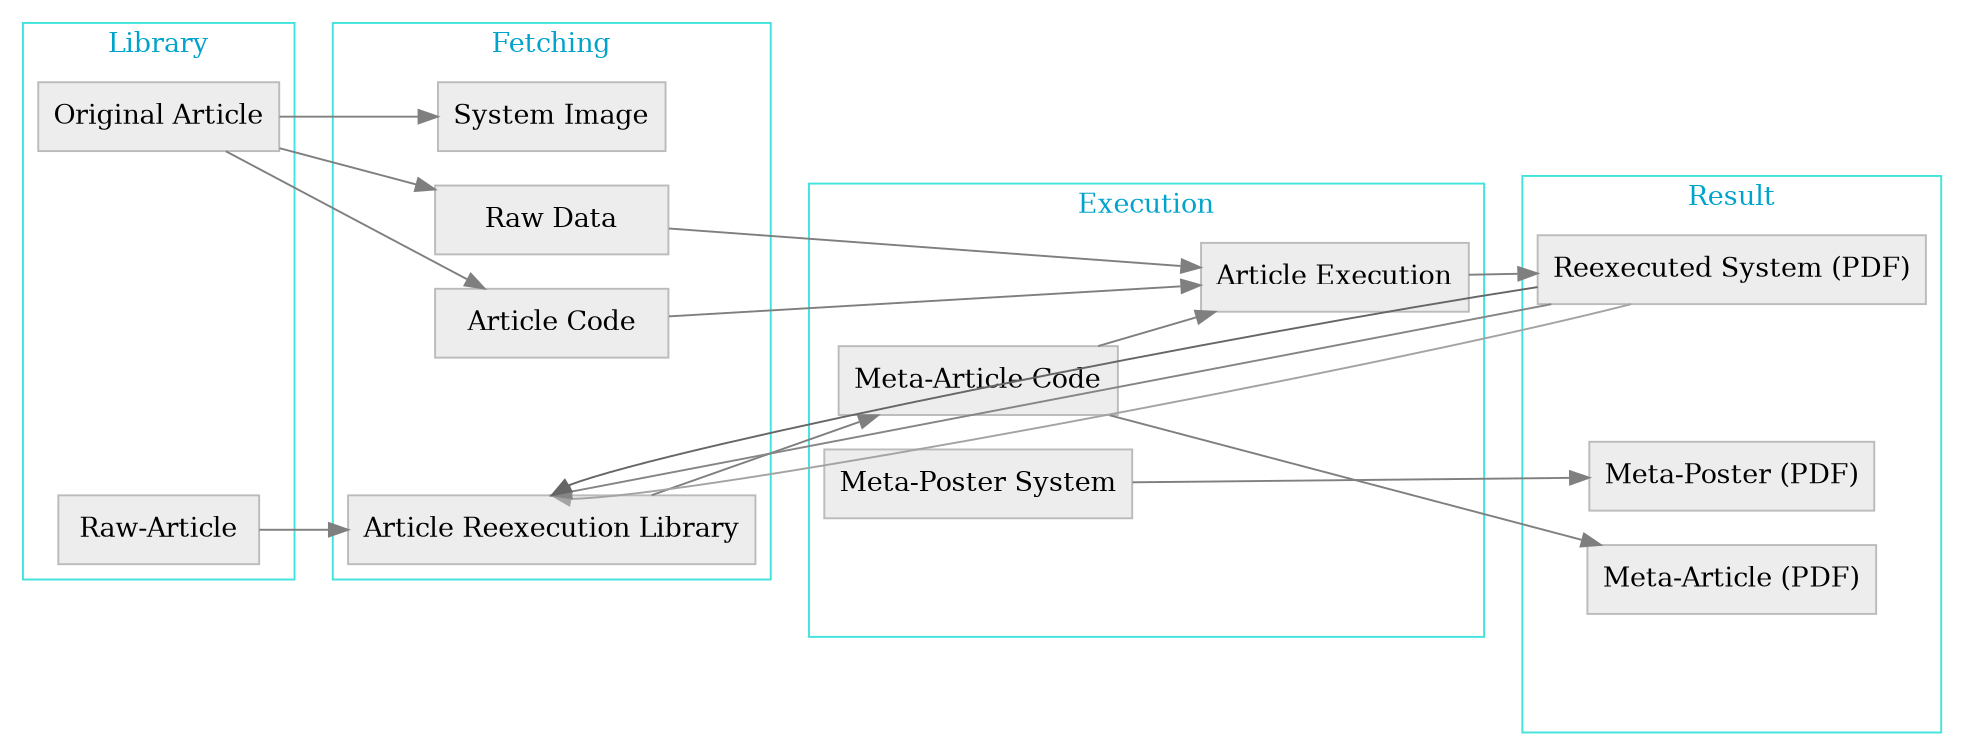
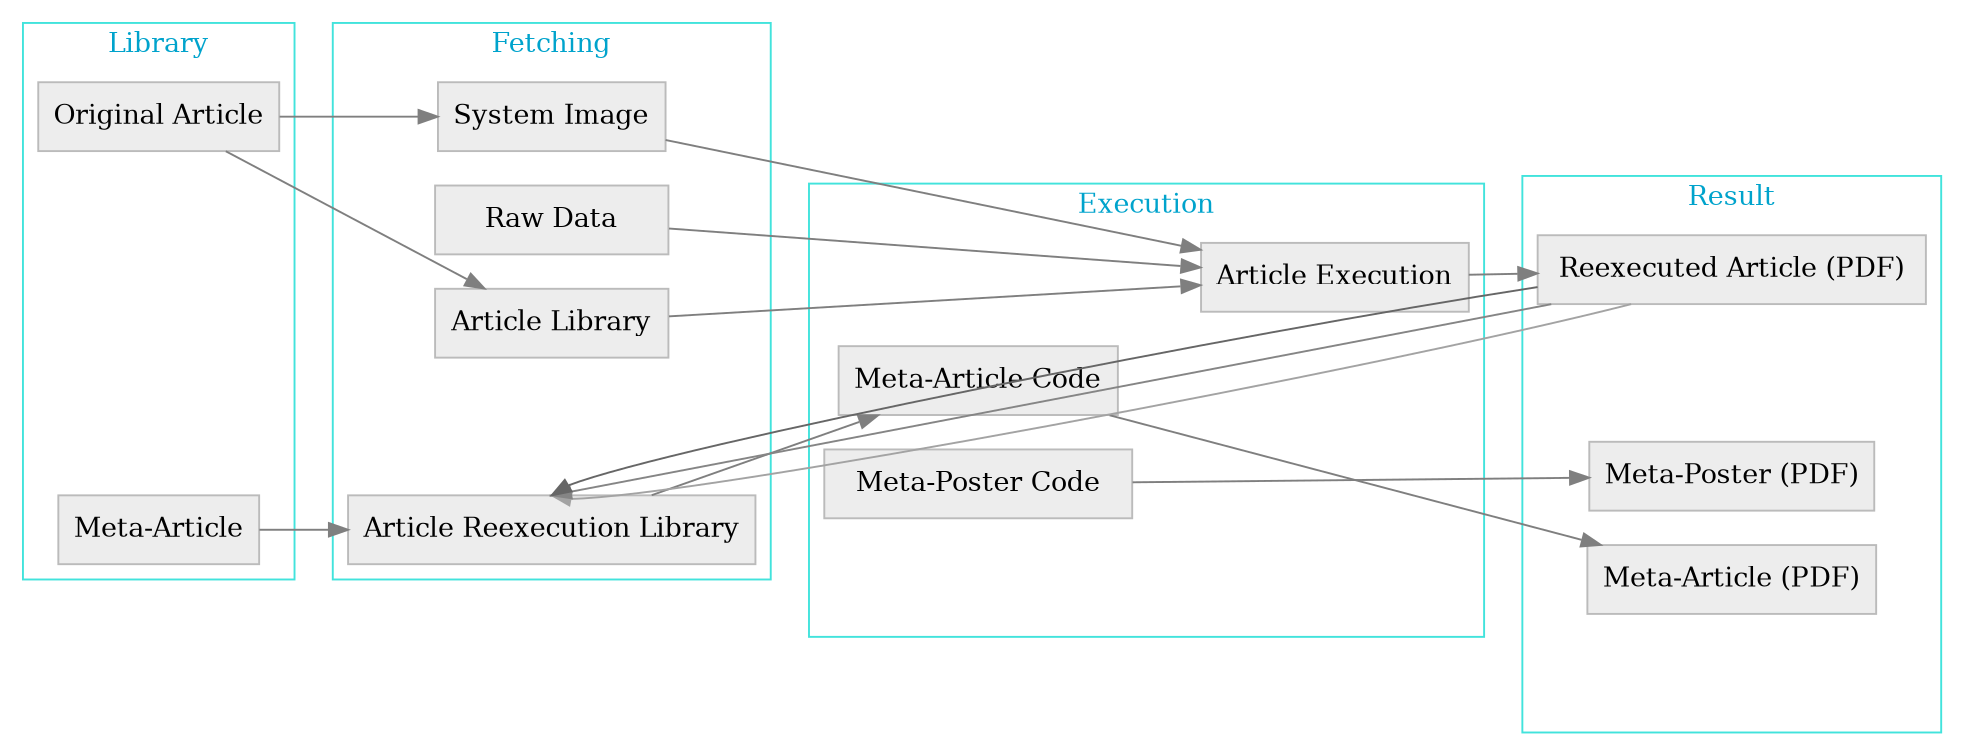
edge "Original Article" -> "Raw Data": removed
node "Reexecuted System (PDF)": label "Reexecuted System (PDF)" -> "Reexecuted Article (PDF)"
node "Article Code": label "Article Code" -> "Article Library"
edge "Meta-Article Code" -> "Article Execution": now "System Image" -> "Article Execution"
node "Meta-Poster System": label "Meta-Poster System" -> "Meta-Poster Code"
node "Raw-Article": label "Raw-Article" -> "Meta-Article"
